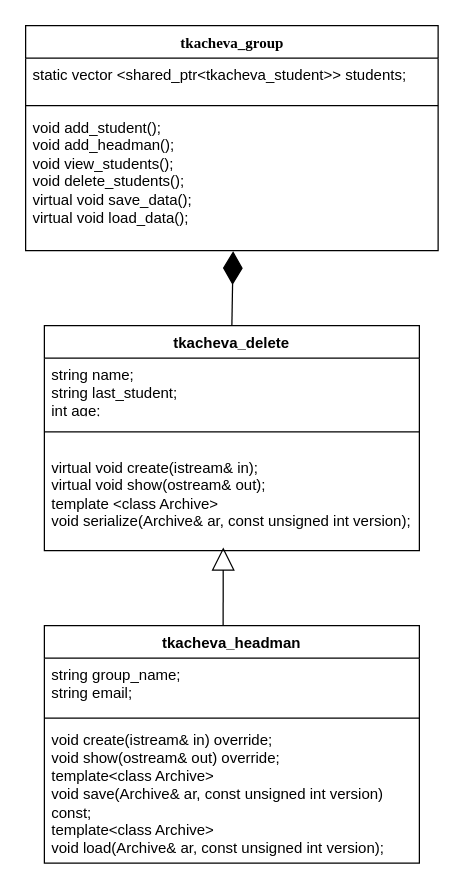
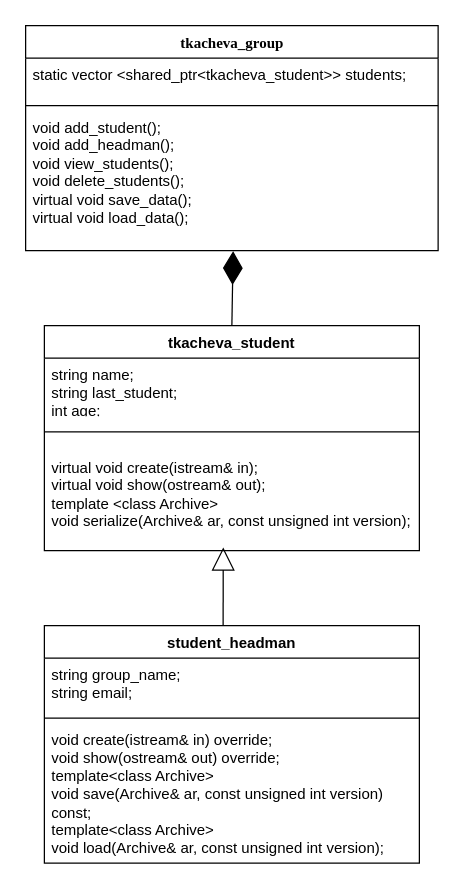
node "tkacheva_delete": label "tkacheva_delete" -> "tkacheva_student"
node "tkacheva_headman": label "tkacheva_headman" -> "student_headman"
